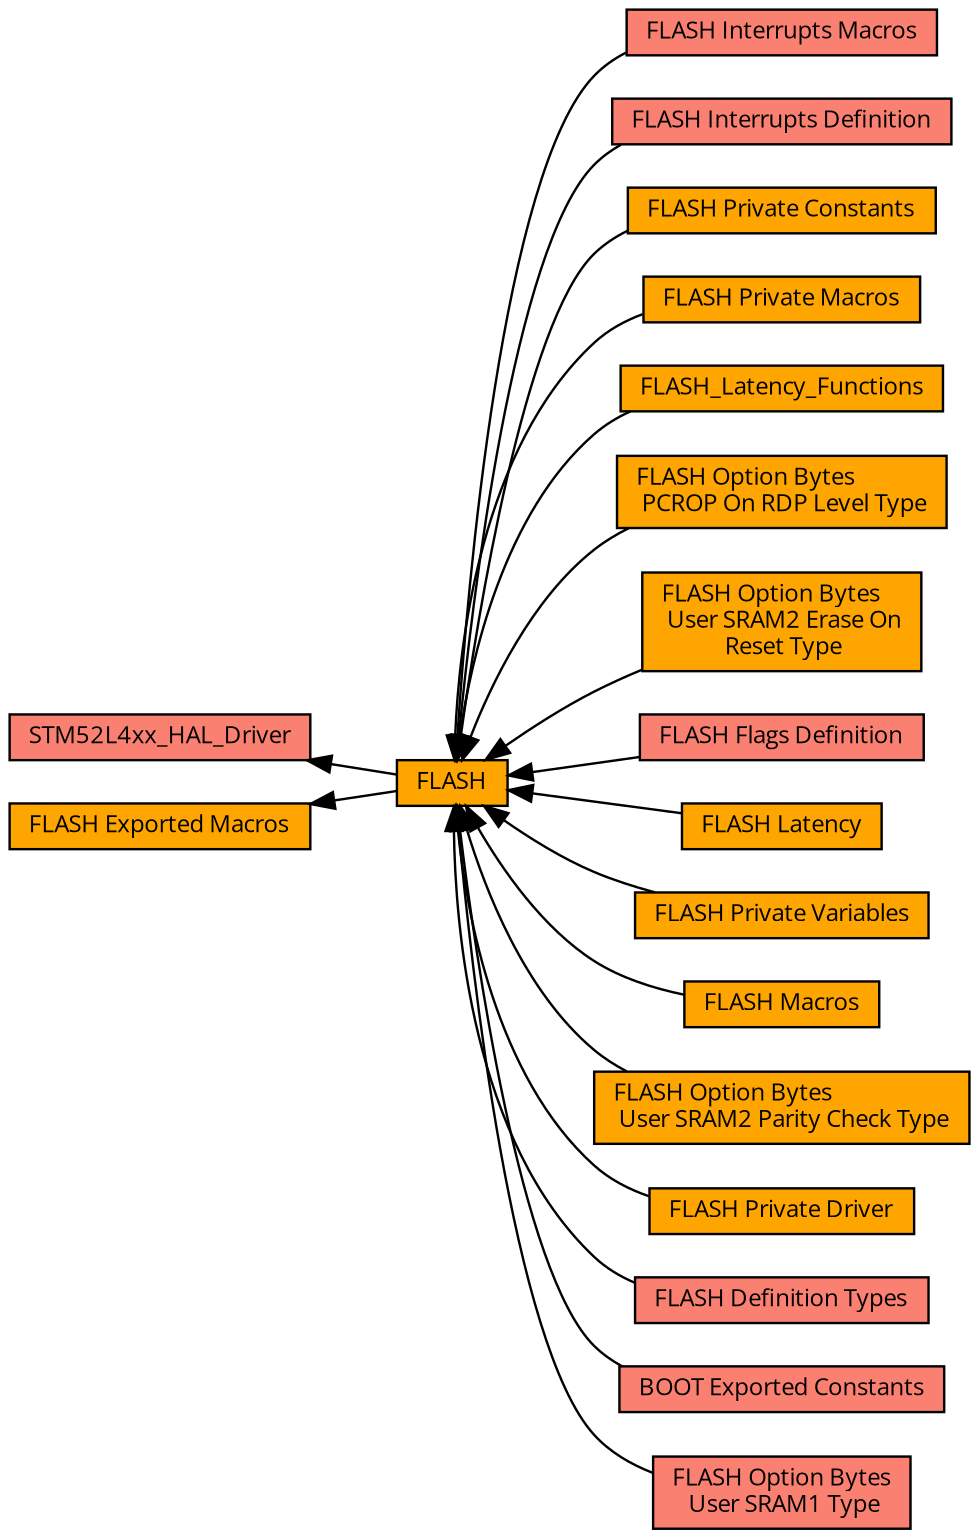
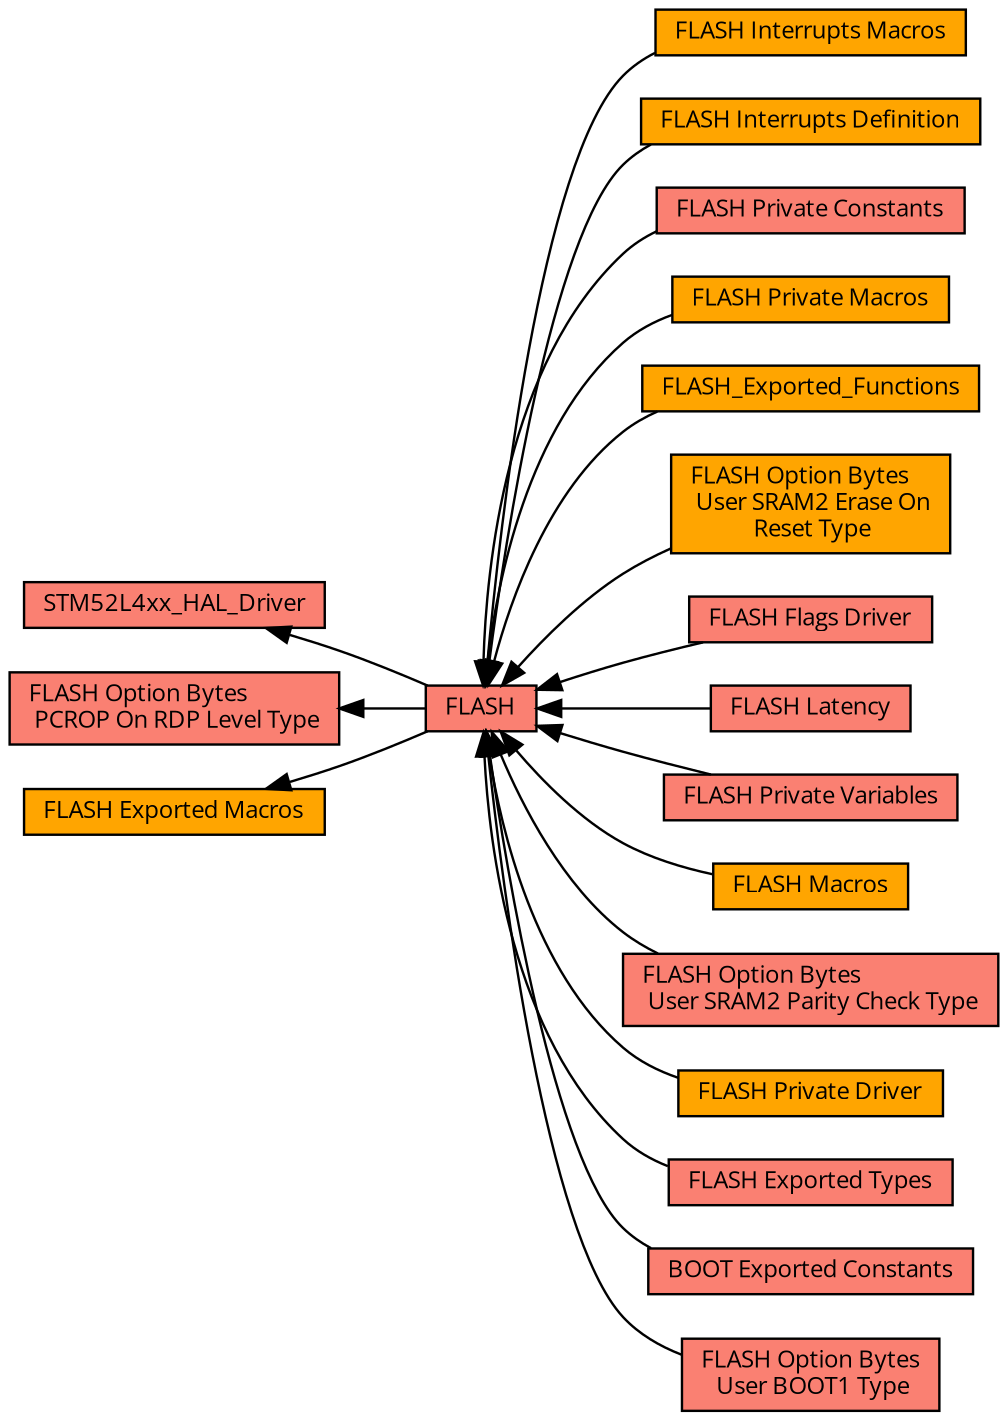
node "FLASH Interrupts Macros": fillcolor salmon -> orange
node "FLASH Interrupts Definition": fillcolor salmon -> orange
node "FLASH Private Constants": fillcolor orange -> salmon
node "FLASH_Latency_Functions": label "FLASH_Latency_Functions" -> "FLASH_Exported_Functions"
node "FLASH Option Bytes PCROP On RDP Level Type": fillcolor orange -> salmon
edge "FLASH Option Bytes PCROP On RDP Level Type" -> "FLASH": reversed
node "FLASH Flags Definition": label "FLASH Flags Definition" -> "FLASH Flags Driver"
node "FLASH": fillcolor orange -> salmon
node "FLASH Latency": fillcolor orange -> salmon
node "FLASH Private Variables": fillcolor orange -> salmon
node "FLASH Option Bytes User SRAM2 Parity Check Type": fillcolor orange -> salmon
node "FLASH Definition Types": label "FLASH Definition Types" -> "FLASH Exported Types"
node "FLASH Option Bytes User SRAM1 Type": label "FLASH Option Bytes User SRAM1 Type" -> "FLASH Option Bytes User BOOT1 Type"
